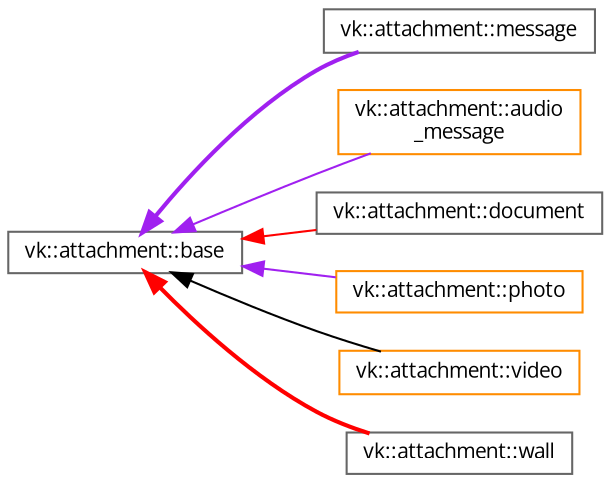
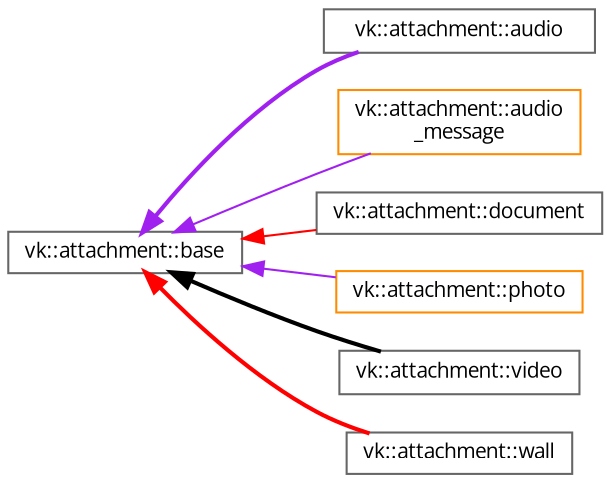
node "vk::attachment::message": label "vk::attachment::message" -> "vk::attachment::audio"
edge "vk::attachment::video" -> "vk::attachment::base": style solid -> bold
node "vk::attachment::video": color darkorange -> gray40
